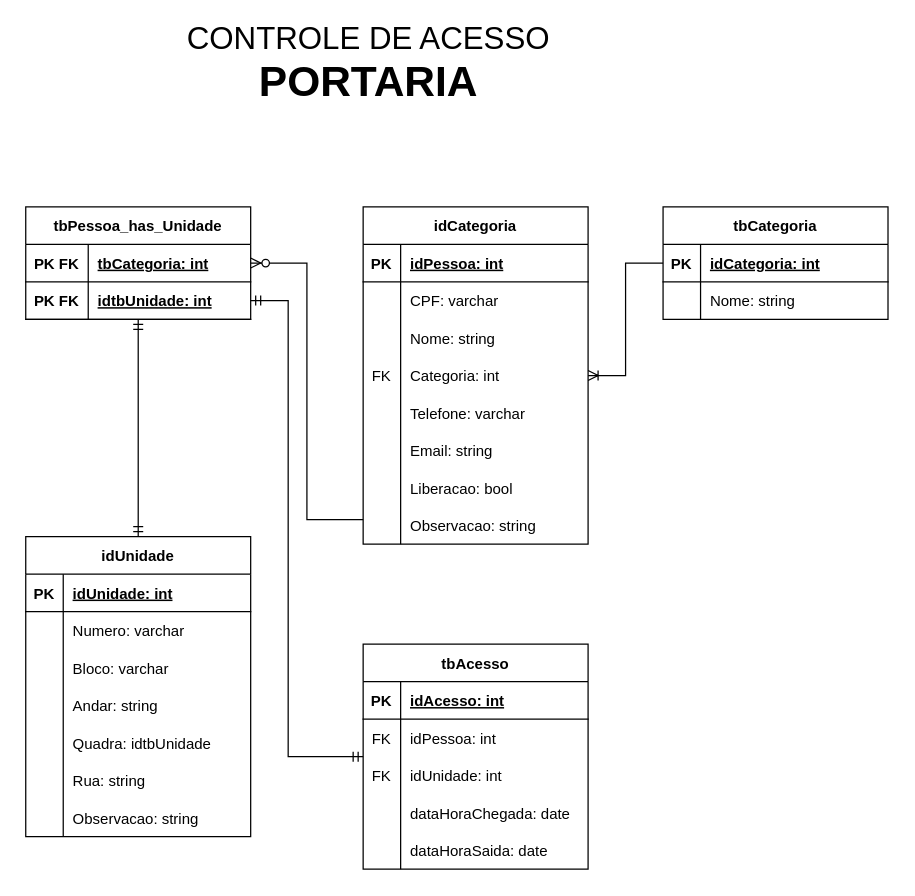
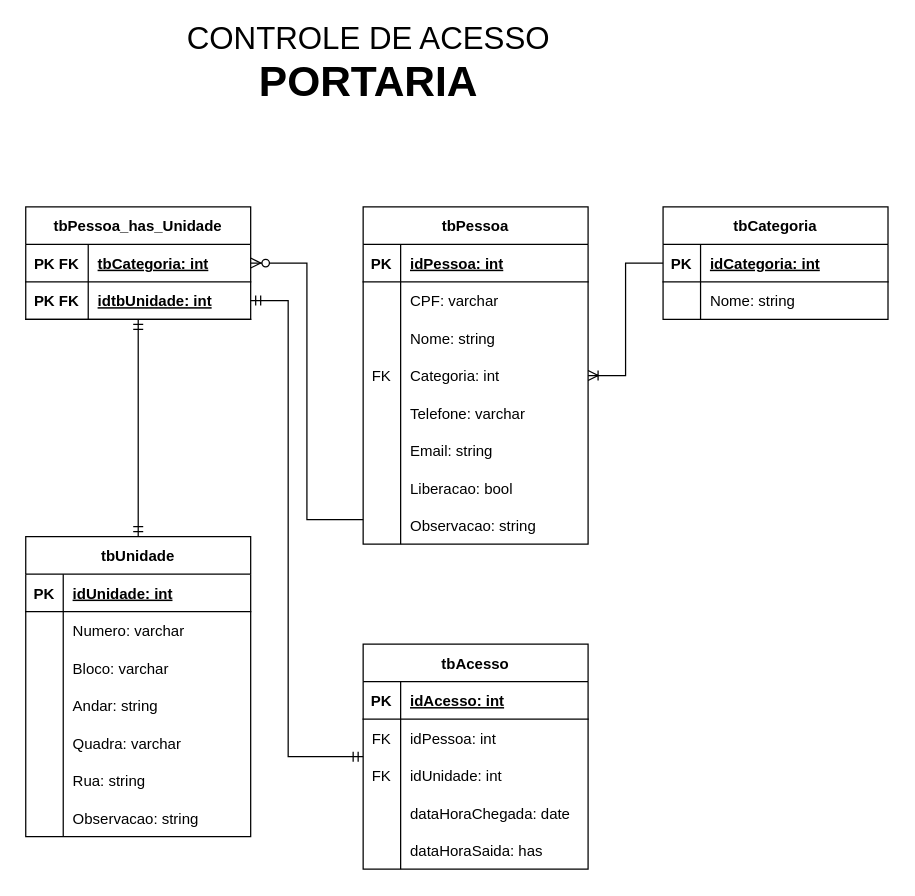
node "idCategoria": label "idCategoria" -> "tbPessoa"
node "idUnidade": label "idUnidade" -> "tbUnidade"
node "Quadra: idtbUnidade": label "Quadra: idtbUnidade" -> "Quadra: varchar"
node "dataHoraSaida: date": label "dataHoraSaida: date" -> "dataHoraSaida: has"
